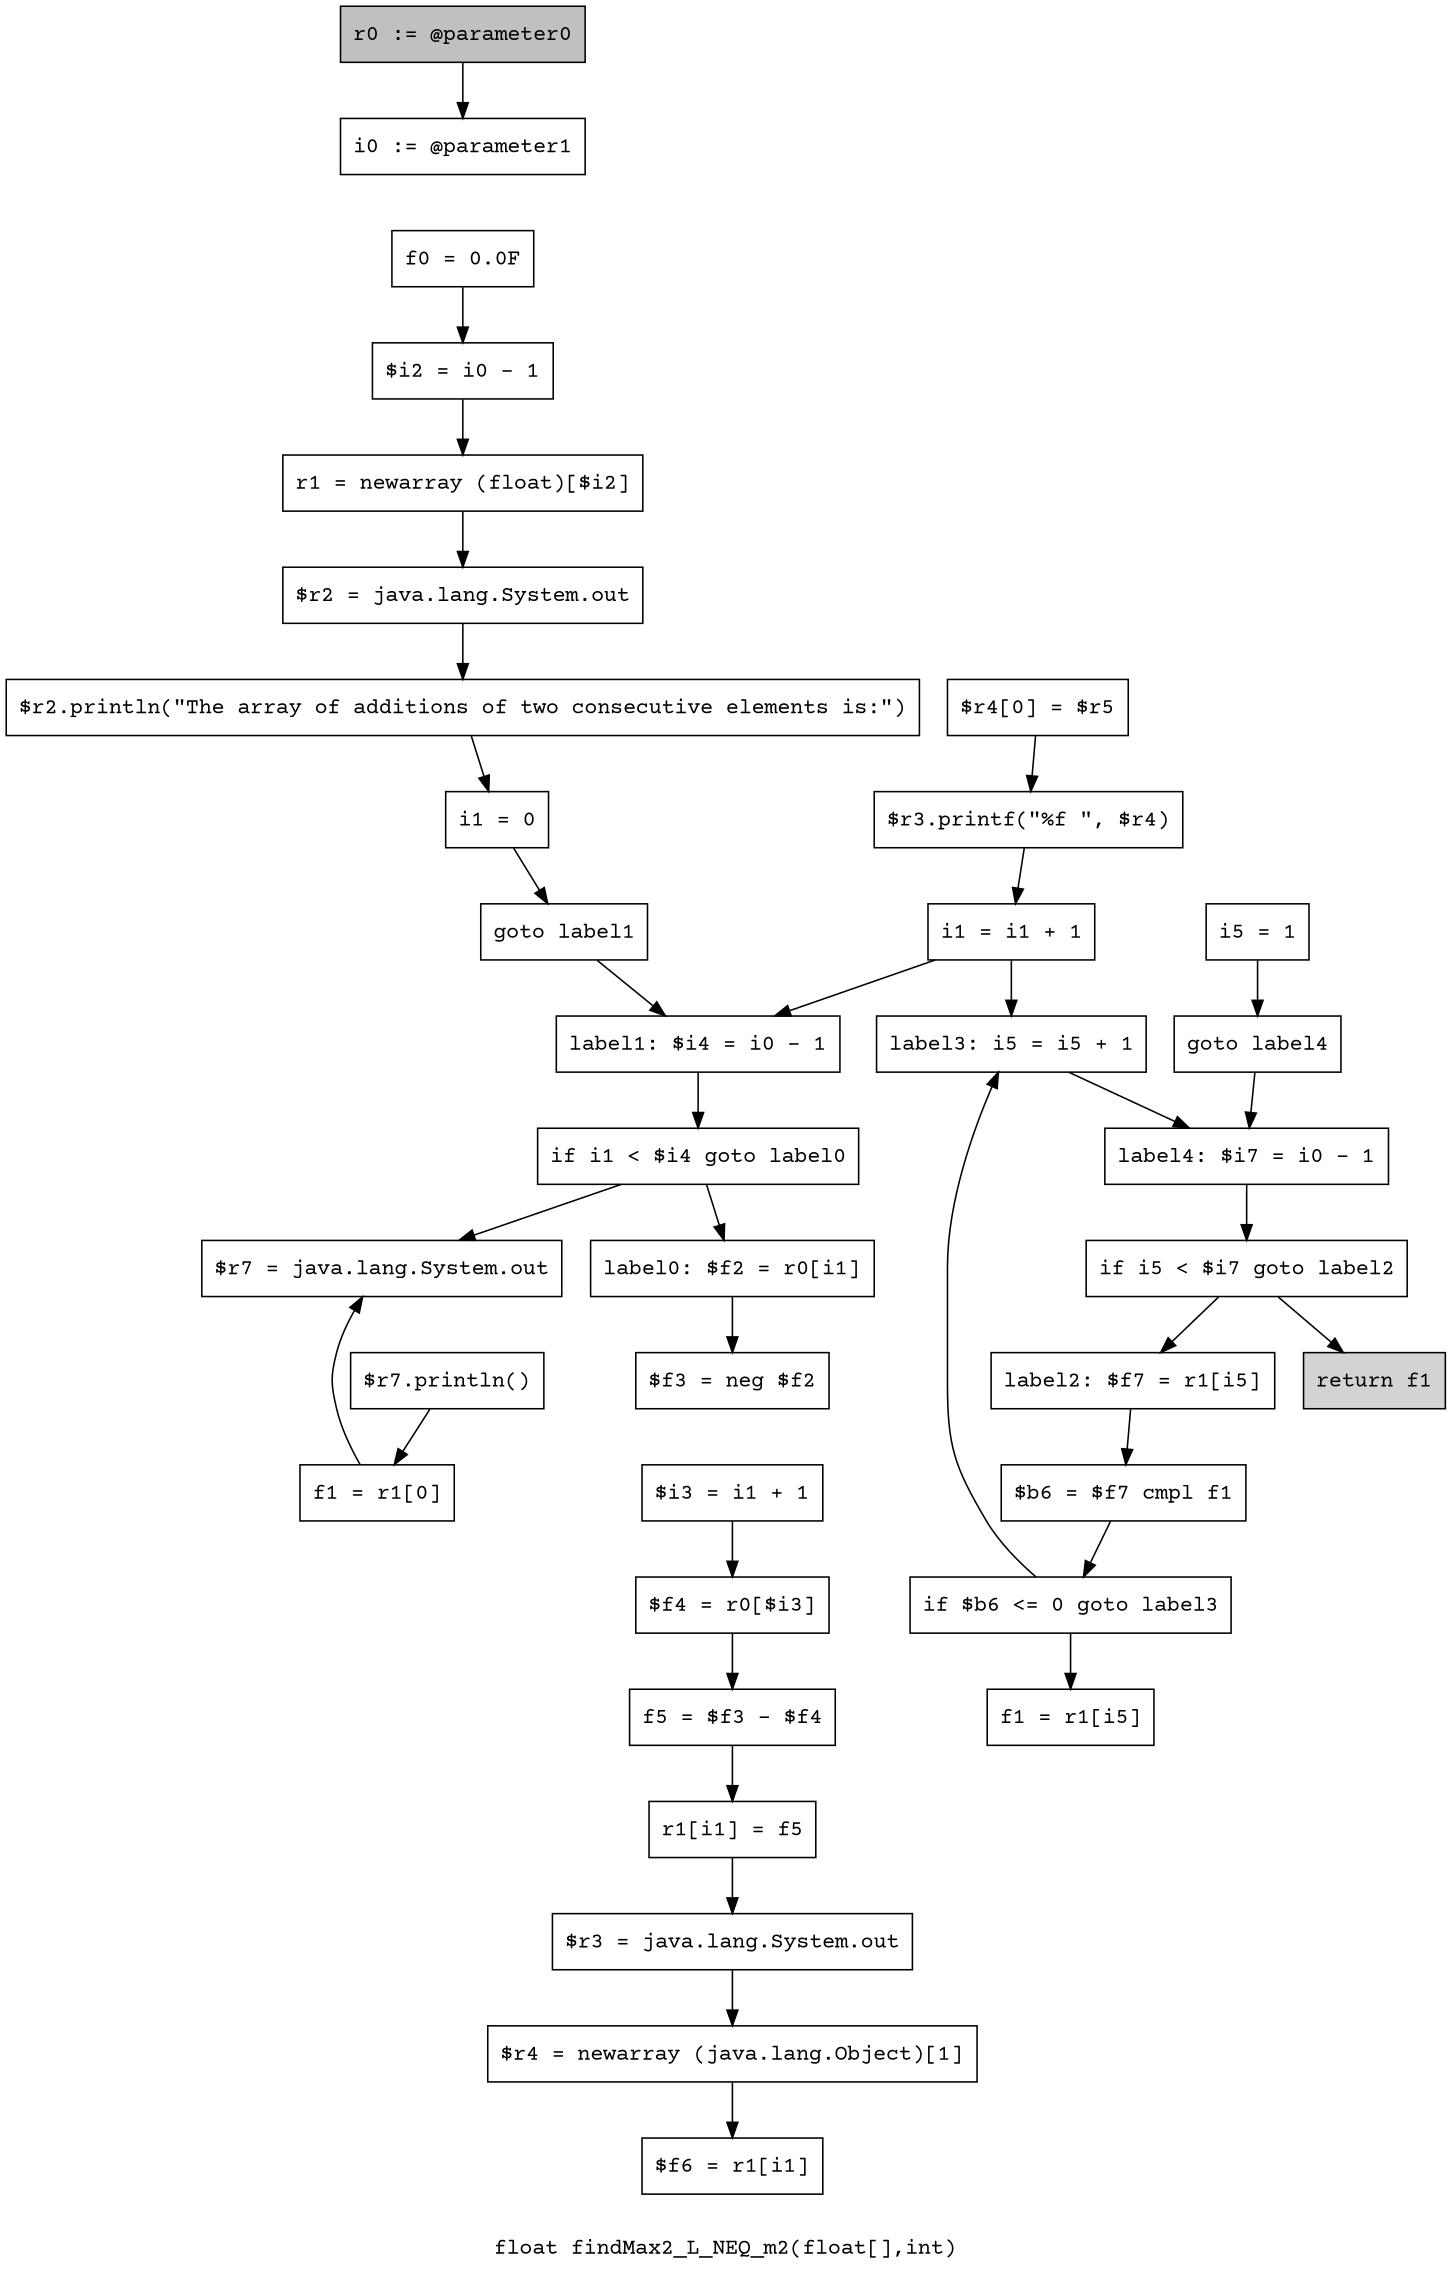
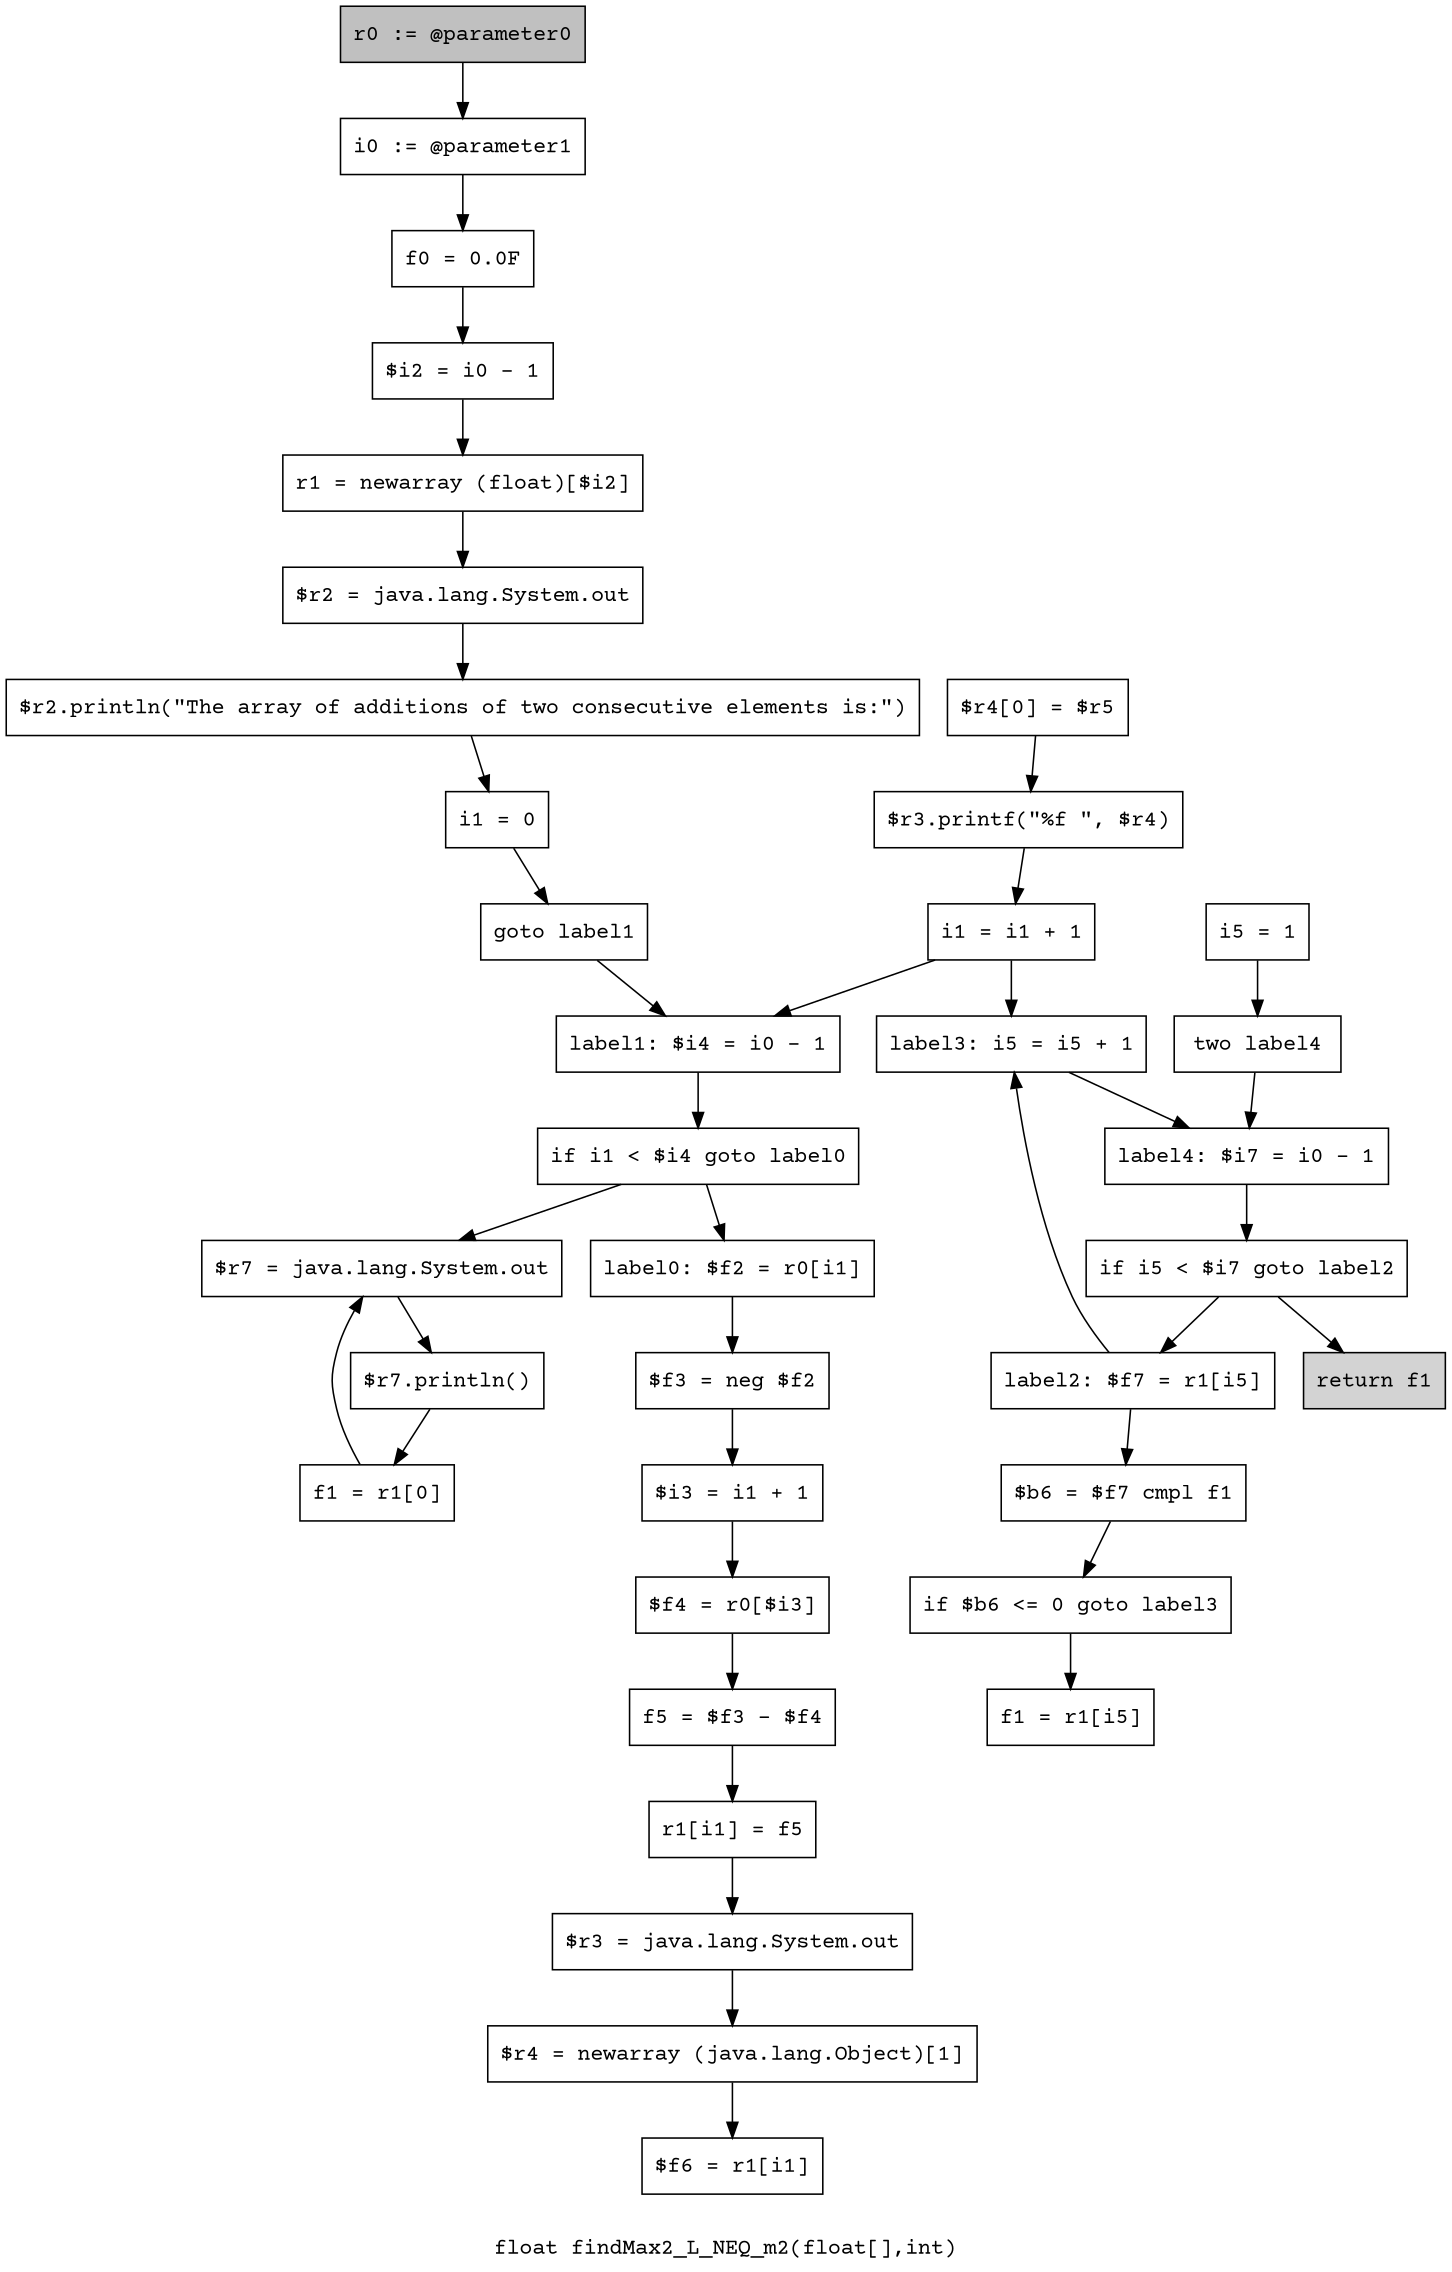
edge "i0 := @parameter1" -> "f0 = 0.0F": added
node "goto label4": label "goto label4" -> "two label4"
edge "$r7 = java.lang.System.out" -> "$r7.println()": added
edge "if $b6 <= 0 goto label3" -> "label3: i5 = i5 + 1": now "label2: $f7 = r1[i5]" -> "label3: i5 = i5 + 1"
edge "$f3 = neg $f2" -> "$i3 = i1 + 1": added
